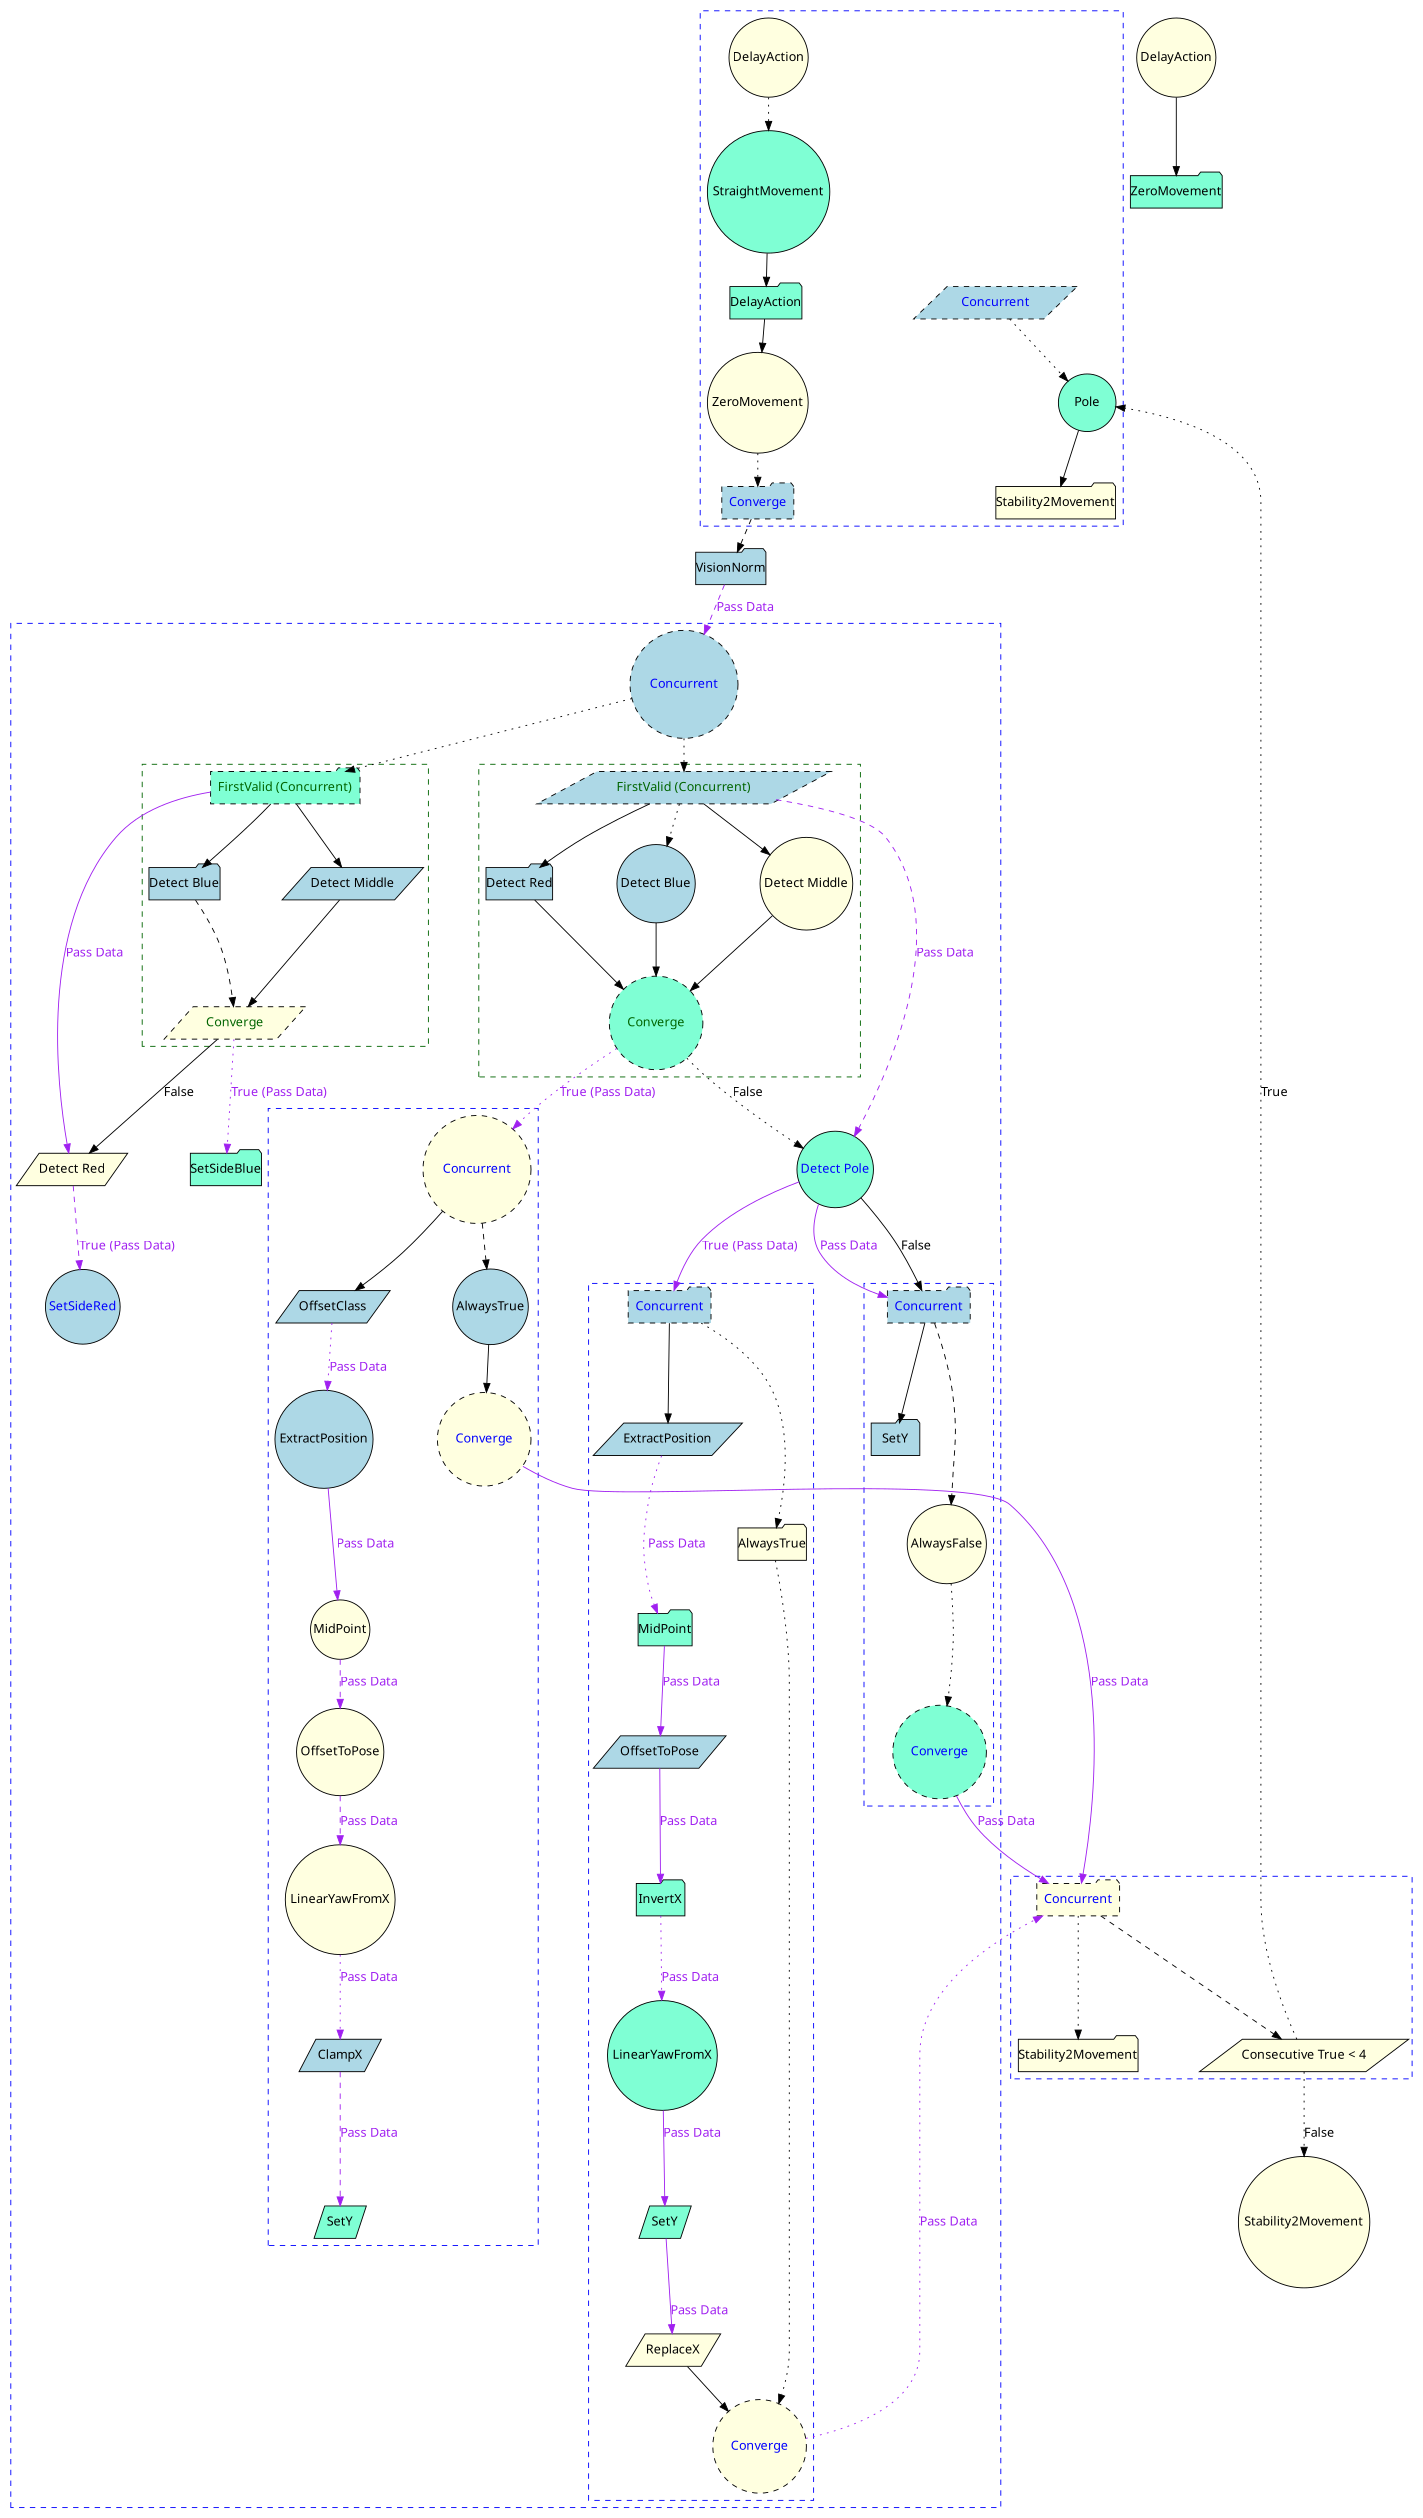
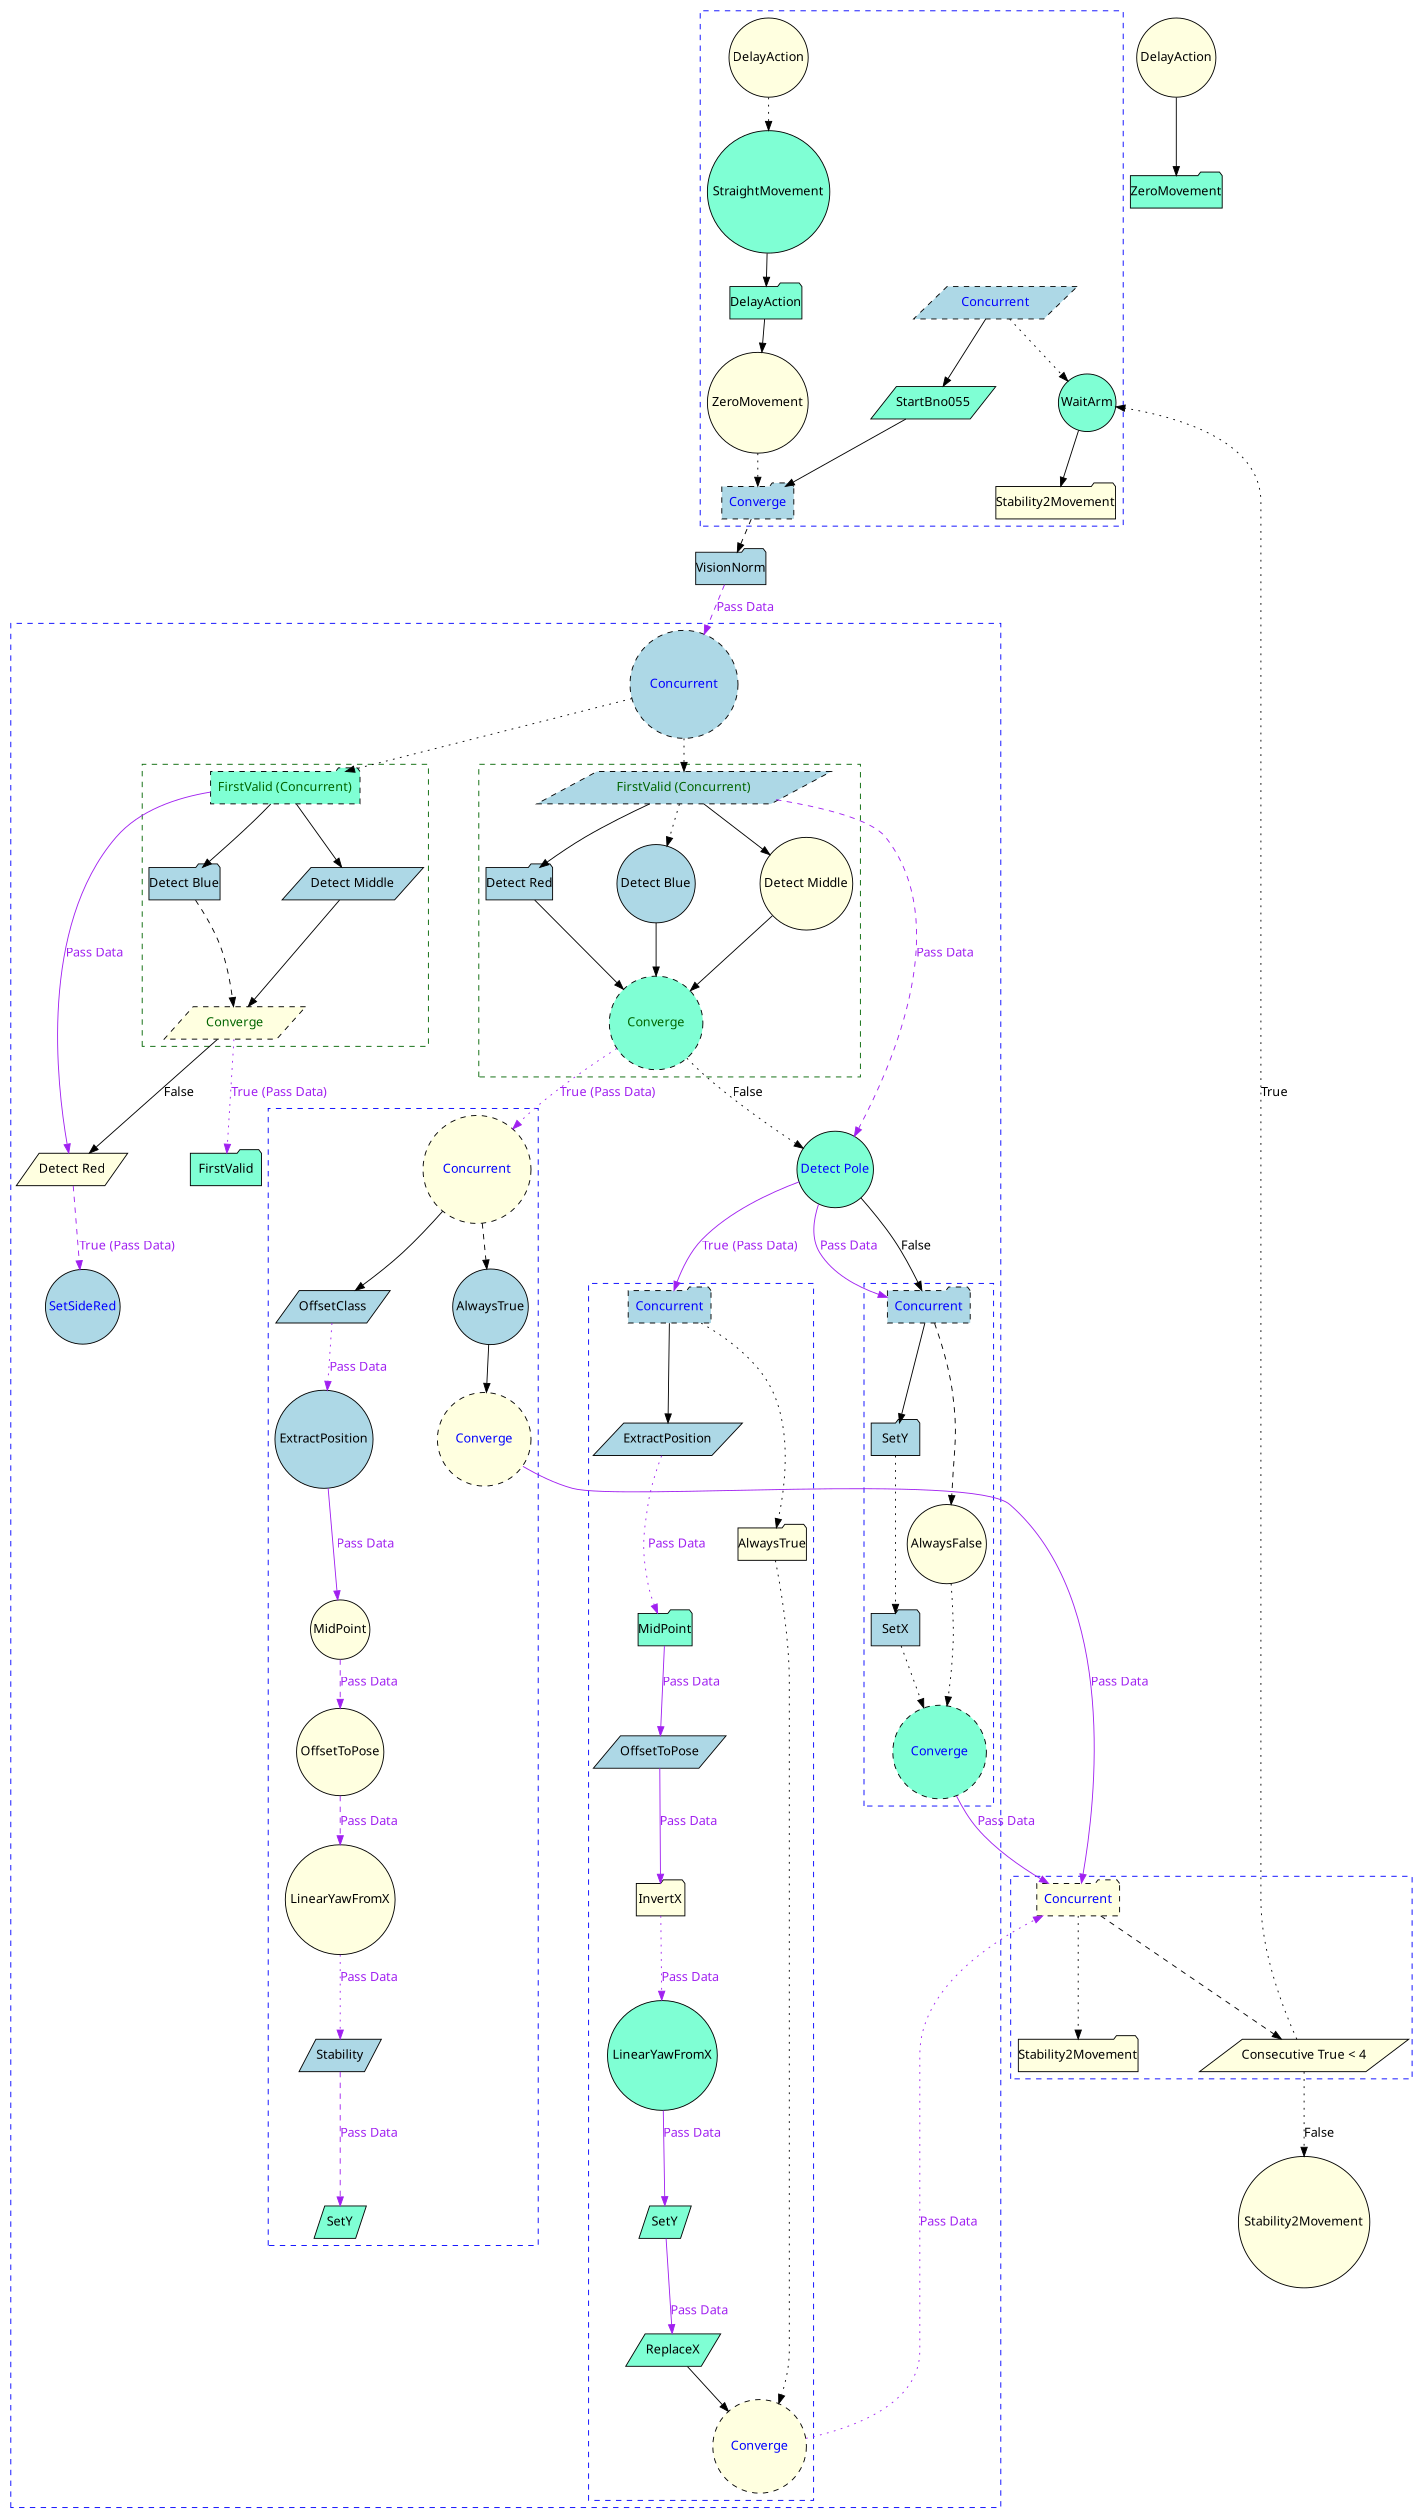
node "StartBno055": added
node "Pole": label "Pole" -> "WaitArm"
node "SetSideBlue": label "SetSideBlue" -> "FirstValid"
node "SetX": added
node "InvertX": fillcolor aquamarine -> lightyellow
node "ClampX": label "ClampX" -> "Stability"
node "ReplaceX": fillcolor lightyellow -> aquamarine
